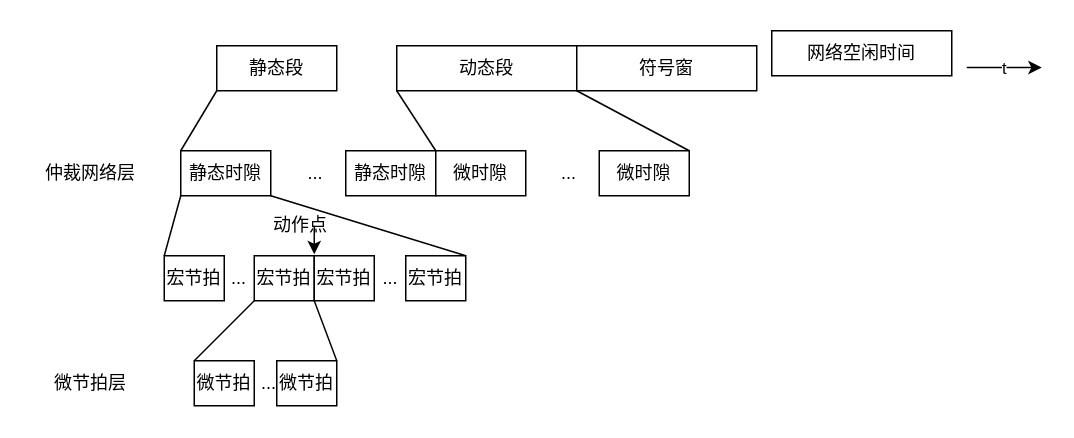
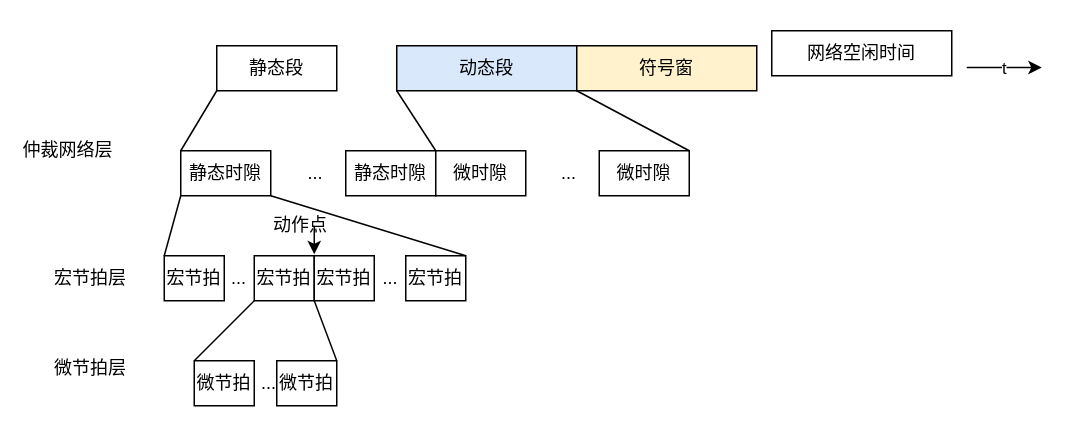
node "动态段": fillcolor #ffffff -> #dae8fc
node "符号窗": fillcolor #ffffff -> #fff2cc
node "仲裁网络层": moved (91, 173) -> (68, 151)
node "宏节拍层": added
node "微节拍层": moved (91, 383) -> (91, 368)
